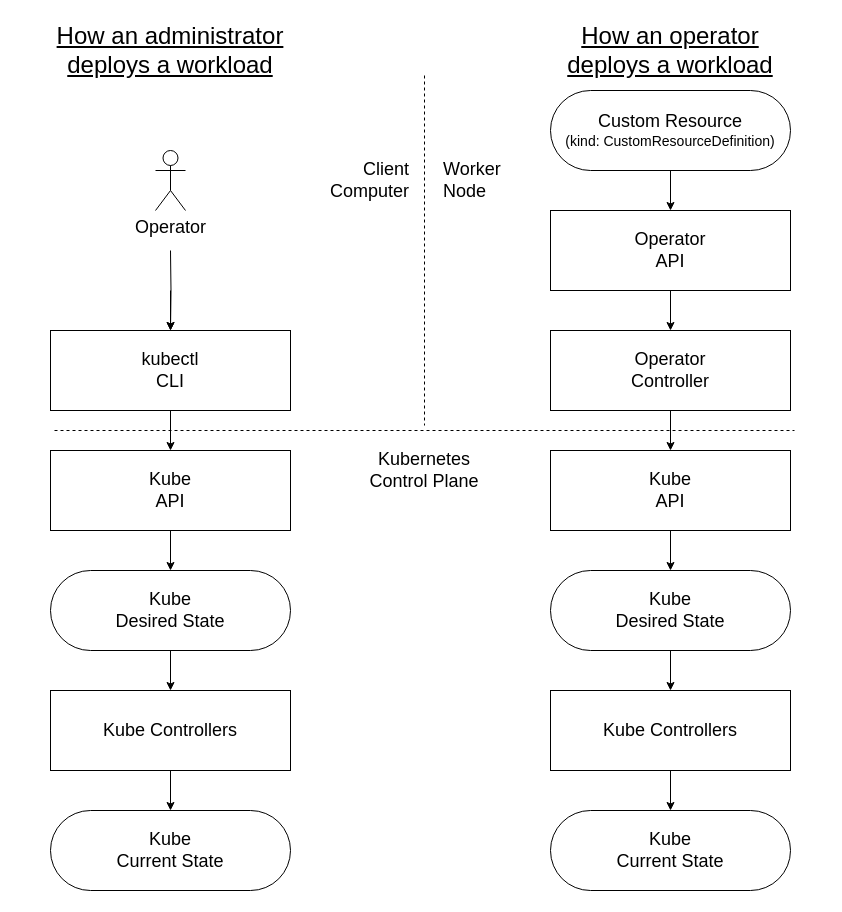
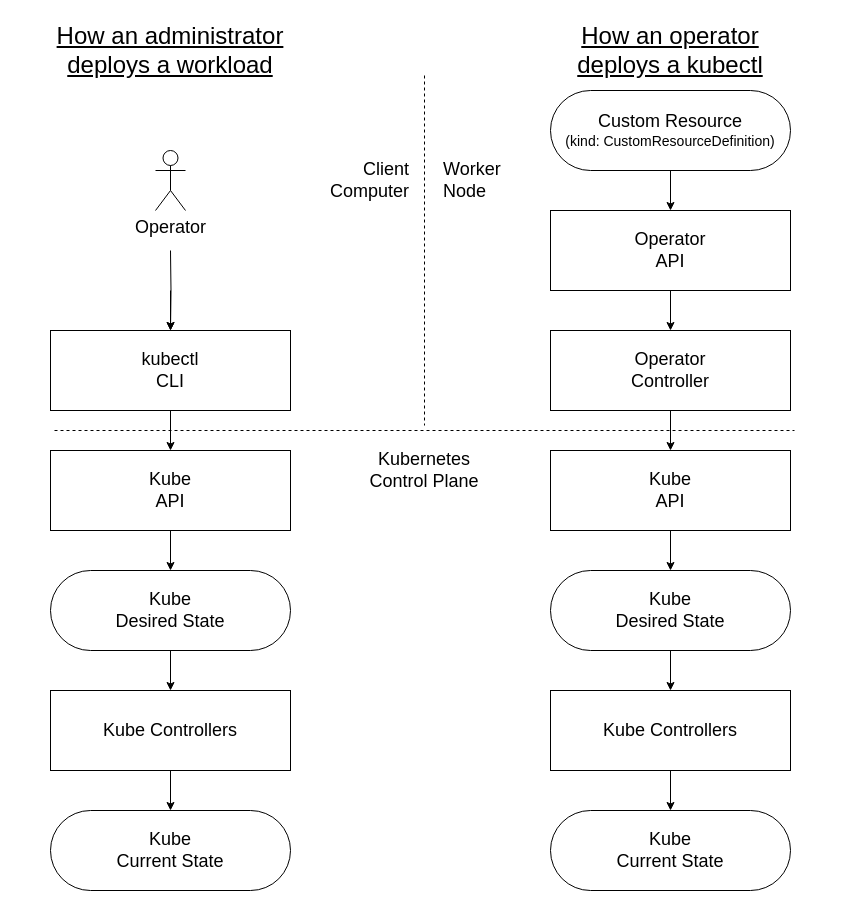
node "How an operator deploys a workload": label "How an operator deploys a workload" -> "How an operator deploys a kubectl"
